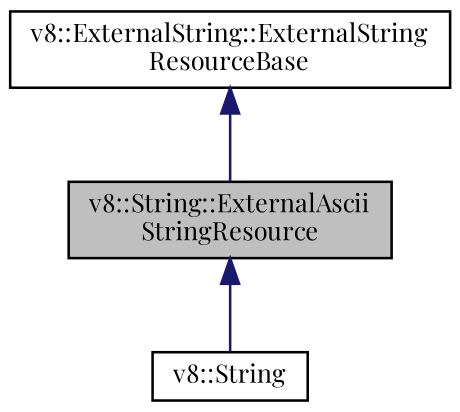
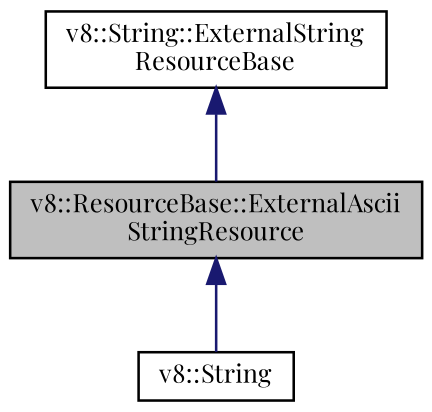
node "v8::ExternalString::ExternalString ResourceBase": label "v8::ExternalString::ExternalString ResourceBase" -> "v8::String::ExternalString ResourceBase"
node "v8::String::ExternalAscii StringResource": label "v8::String::ExternalAscii StringResource" -> "v8::ResourceBase::ExternalAscii StringResource"
